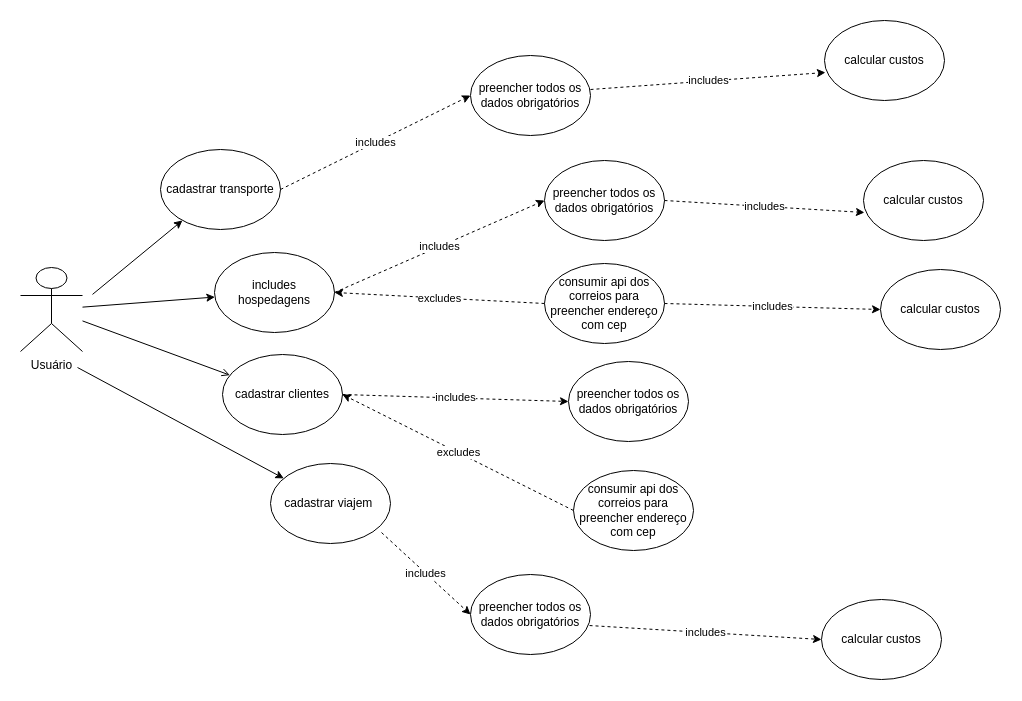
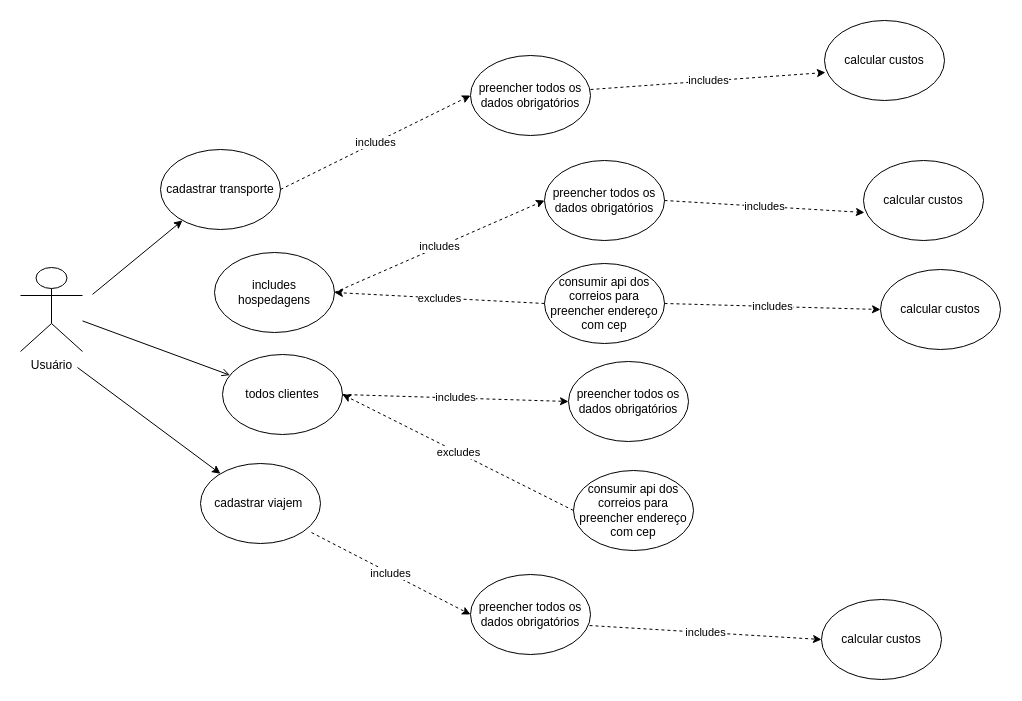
edge "Usuário" -> "includes hospedagens": removed
node "cadastrar clientes": label "cadastrar clientes" -> "todos clientes"
node "cadastrar viajem": moved (331, 504) -> (261, 504)
